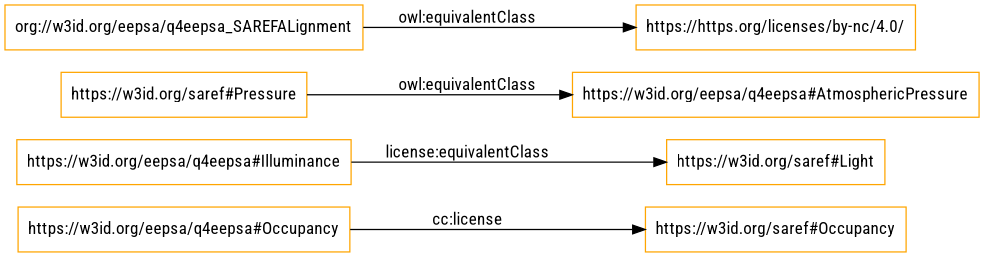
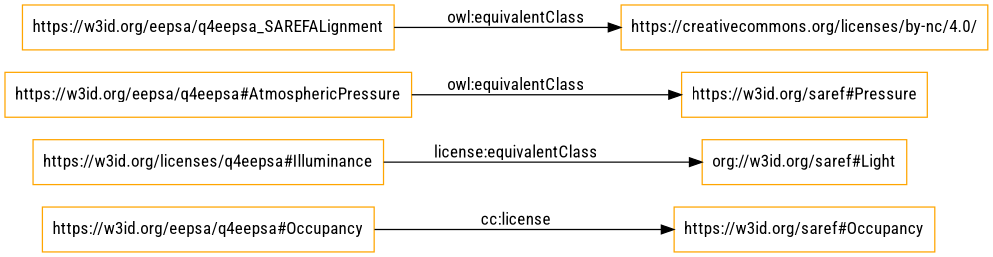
node "org://w3id.org/eepsa/q4eepsa_SAREFALignment": label "org://w3id.org/eepsa/q4eepsa_SAREFALignment" -> "https://w3id.org/eepsa/q4eepsa_SAREFALignment"
node "https://https.org/licenses/by-nc/4.0/": label "https://https.org/licenses/by-nc/4.0/" -> "https://creativecommons.org/licenses/by-nc/4.0/"
edge "https://w3id.org/saref#Pressure" -> "https://w3id.org/eepsa/q4eepsa#AtmosphericPressure": reversed
node "https://w3id.org/eepsa/q4eepsa#Illuminance": label "https://w3id.org/eepsa/q4eepsa#Illuminance" -> "https://w3id.org/licenses/q4eepsa#Illuminance"
node "https://w3id.org/saref#Light": label "https://w3id.org/saref#Light" -> "org://w3id.org/saref#Light"
